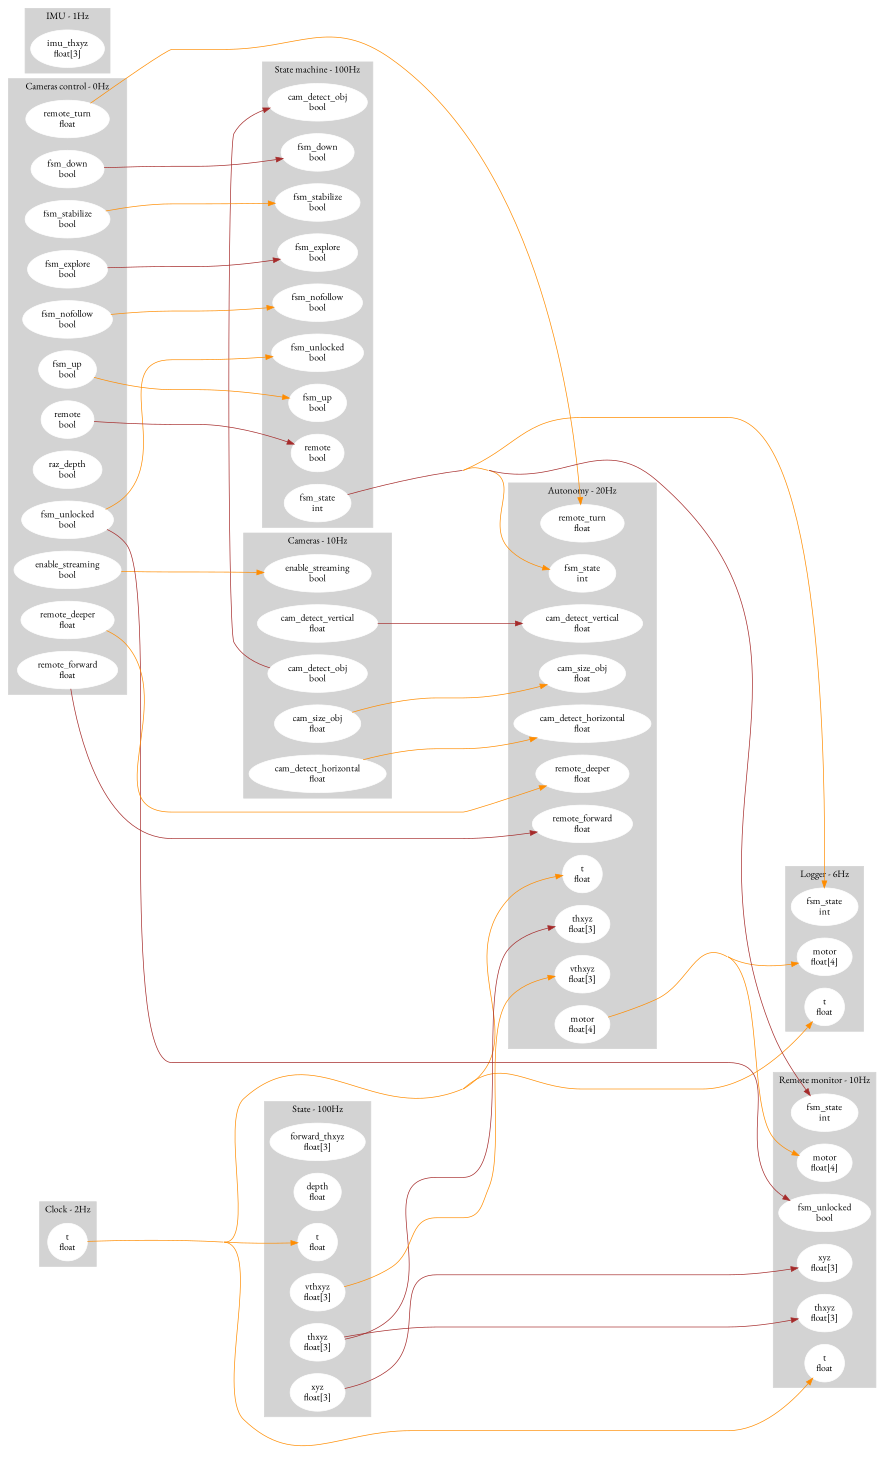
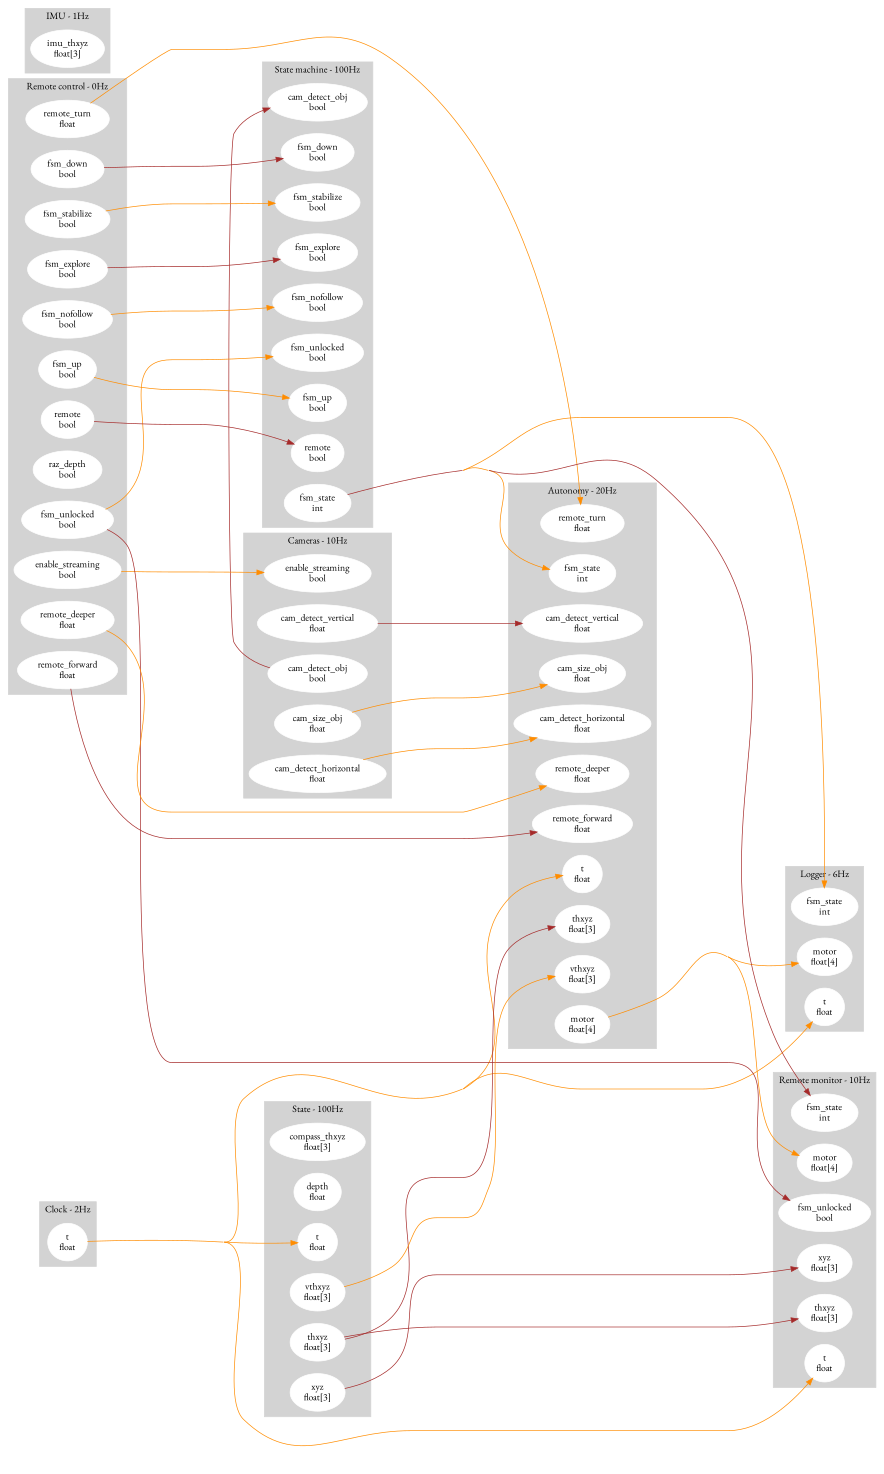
cluster "Cameras control - 0Hz": label "Cameras control - 0Hz" -> "Remote control - 0Hz"
node "forward_thxyz float[3]": label "forward_thxyz float[3]" -> "compass_thxyz float[3]"
